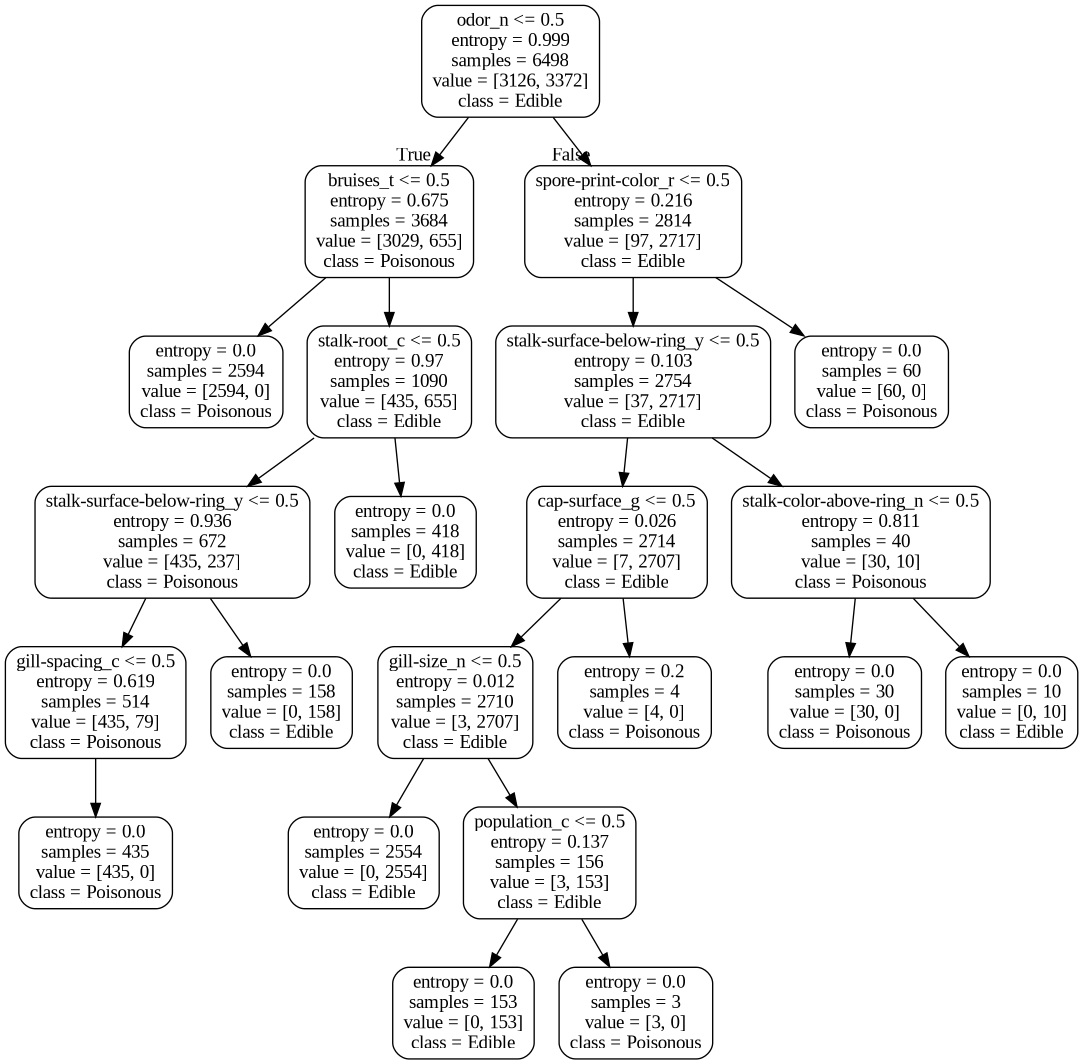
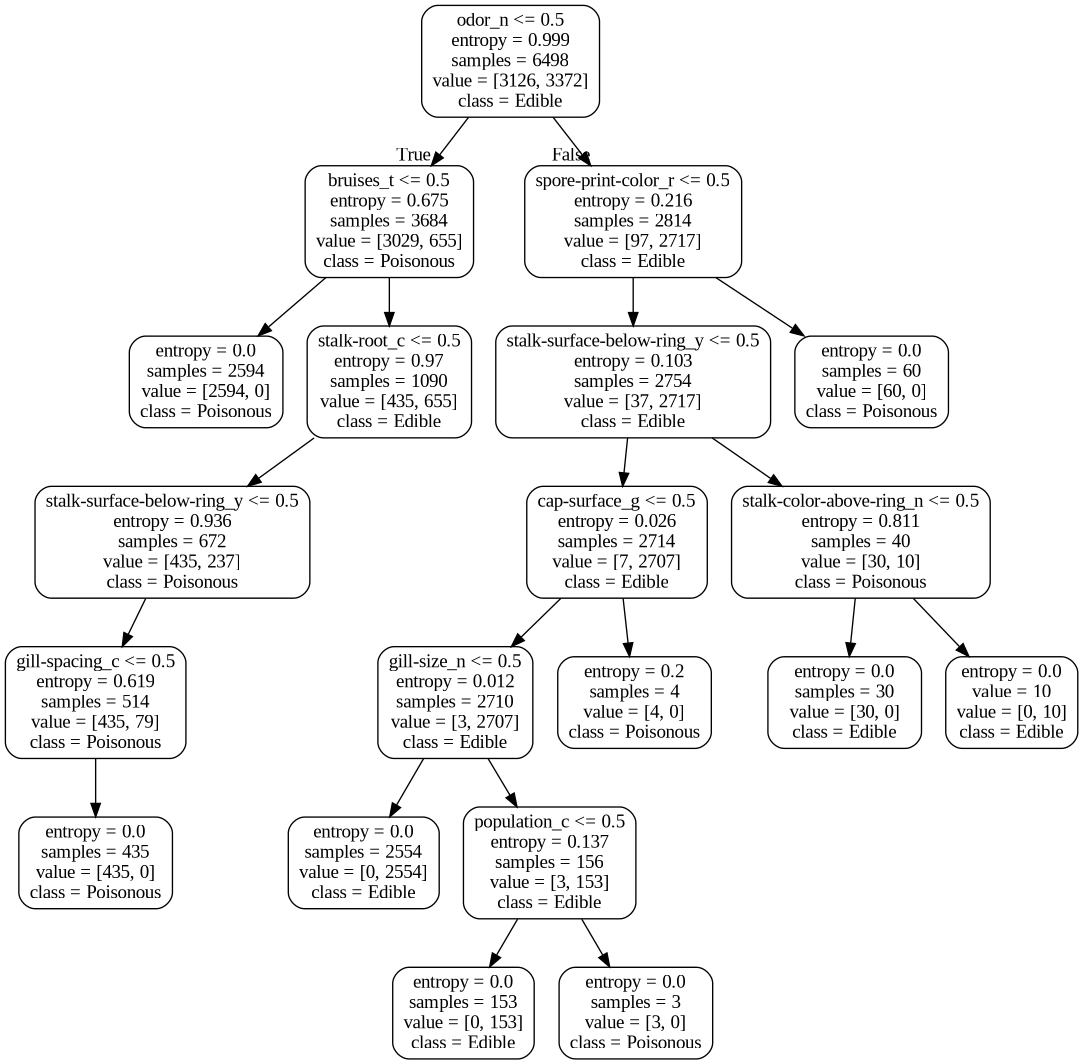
node "entropy = 0.0 samples = 418 value = [0, 418] class = Edible": removed
node "entropy = 0.0 samples = 158 value = [0, 158] class = Edible": removed
node "entropy = 0.0 samples = 30 value = [30, 0] class = Poisonous": label "entropy = 0.0 samples = 30 value = [30, 0] class = Poisonous" -> "entropy = 0.0 samples = 30 value = [30, 0] class = Edible"
node "entropy = 0.0 samples = 10 value = [0, 10] class = Edible": label "entropy = 0.0 samples = 10 value = [0, 10] class = Edible" -> "entropy = 0.0 value = 10 value = [0, 10] class = Edible"
